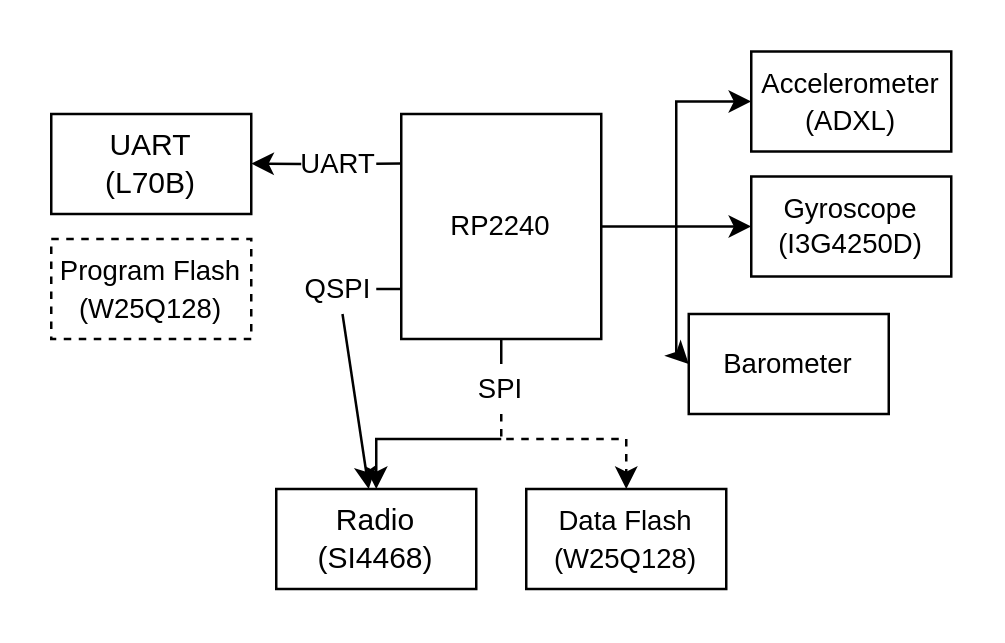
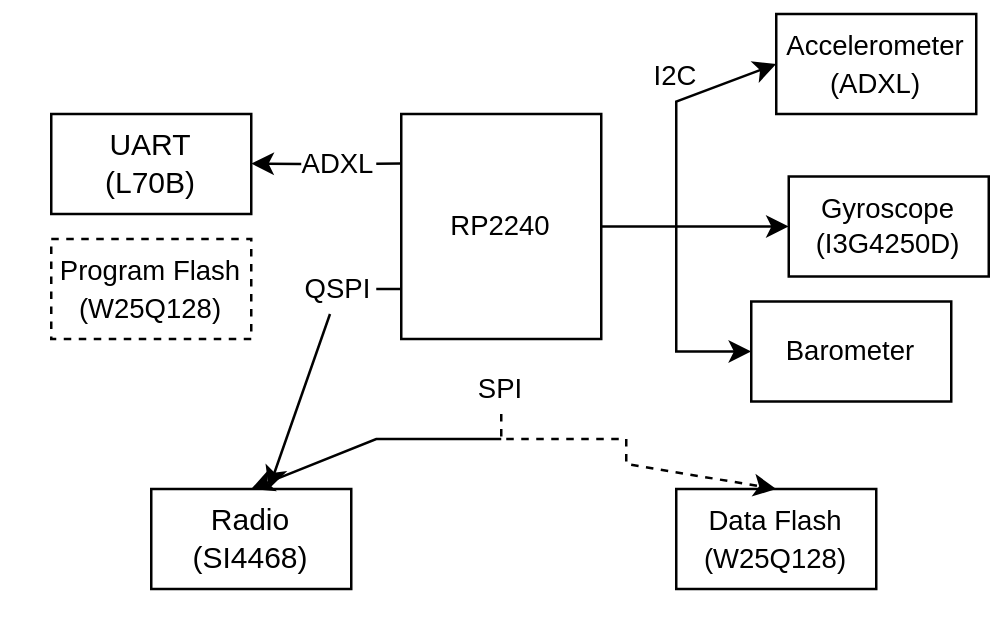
node "I2C": added
node "Accelerometer (ADXL)": moved (851, 101) -> (876, 64)
node "UART": label "UART" -> "ADXL"
node "Gyroscope (I3G4250D)": moved (851, 226) -> (889, 226)
edge "RP2240" -- "SPI": removed
node "Barometer": moved (789, 364) -> (851, 351)
node "Radio (SI4468)": moved (376, 539) -> (251, 539)
node "Data Flash (W25Q128)": moved (626, 539) -> (776, 539)
